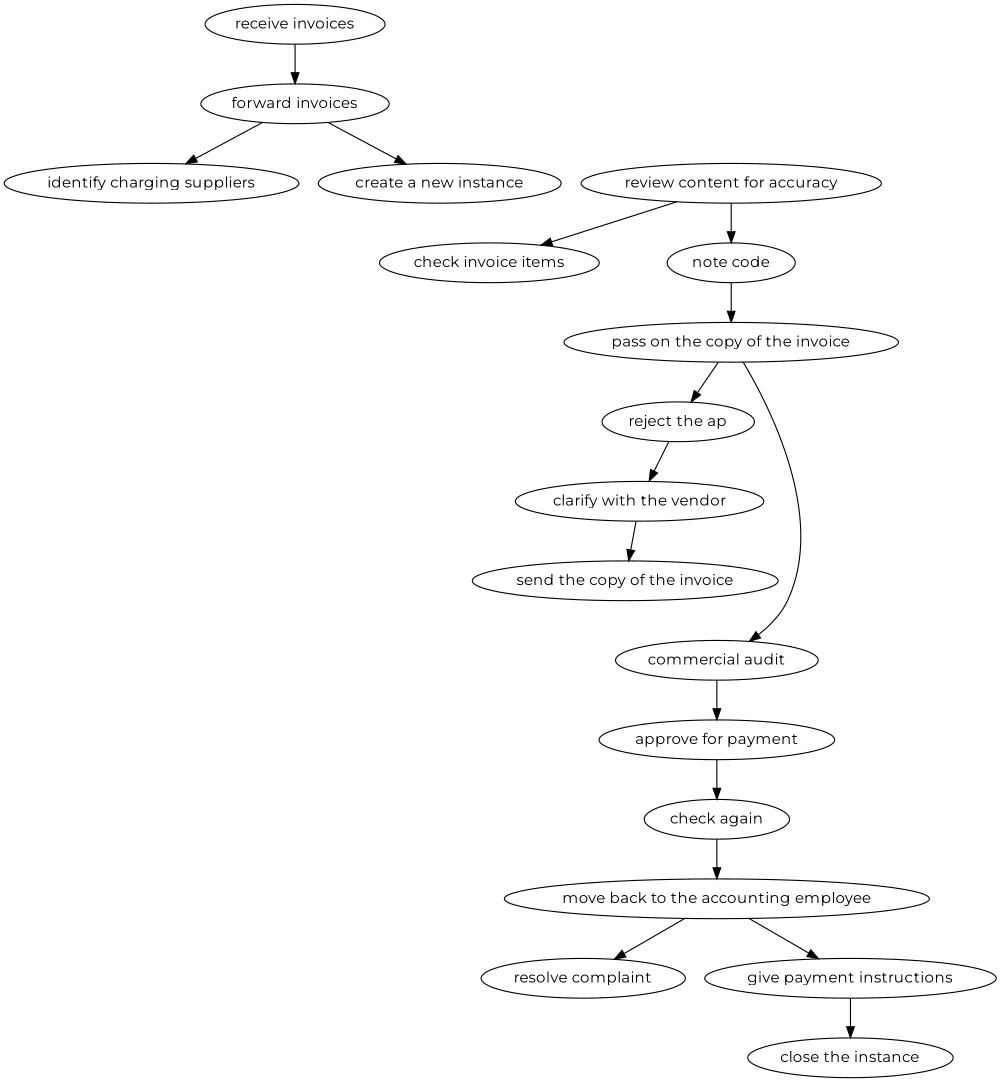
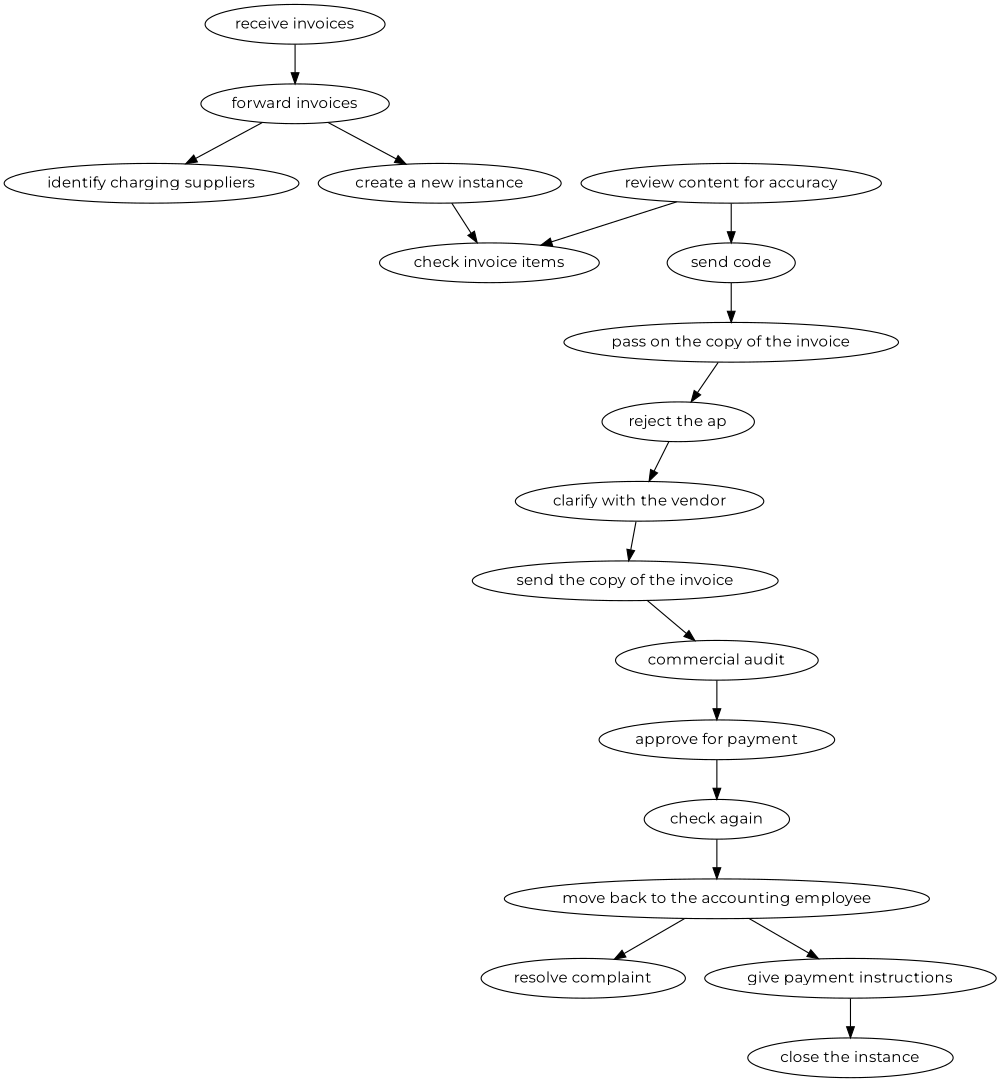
edge "create a new instance" -> "check invoice items": added
node "note code": label "note code" -> "send code"
edge "pass on the copy of the invoice" -> "commercial audit": now "send the copy of the invoice" -> "commercial audit"
